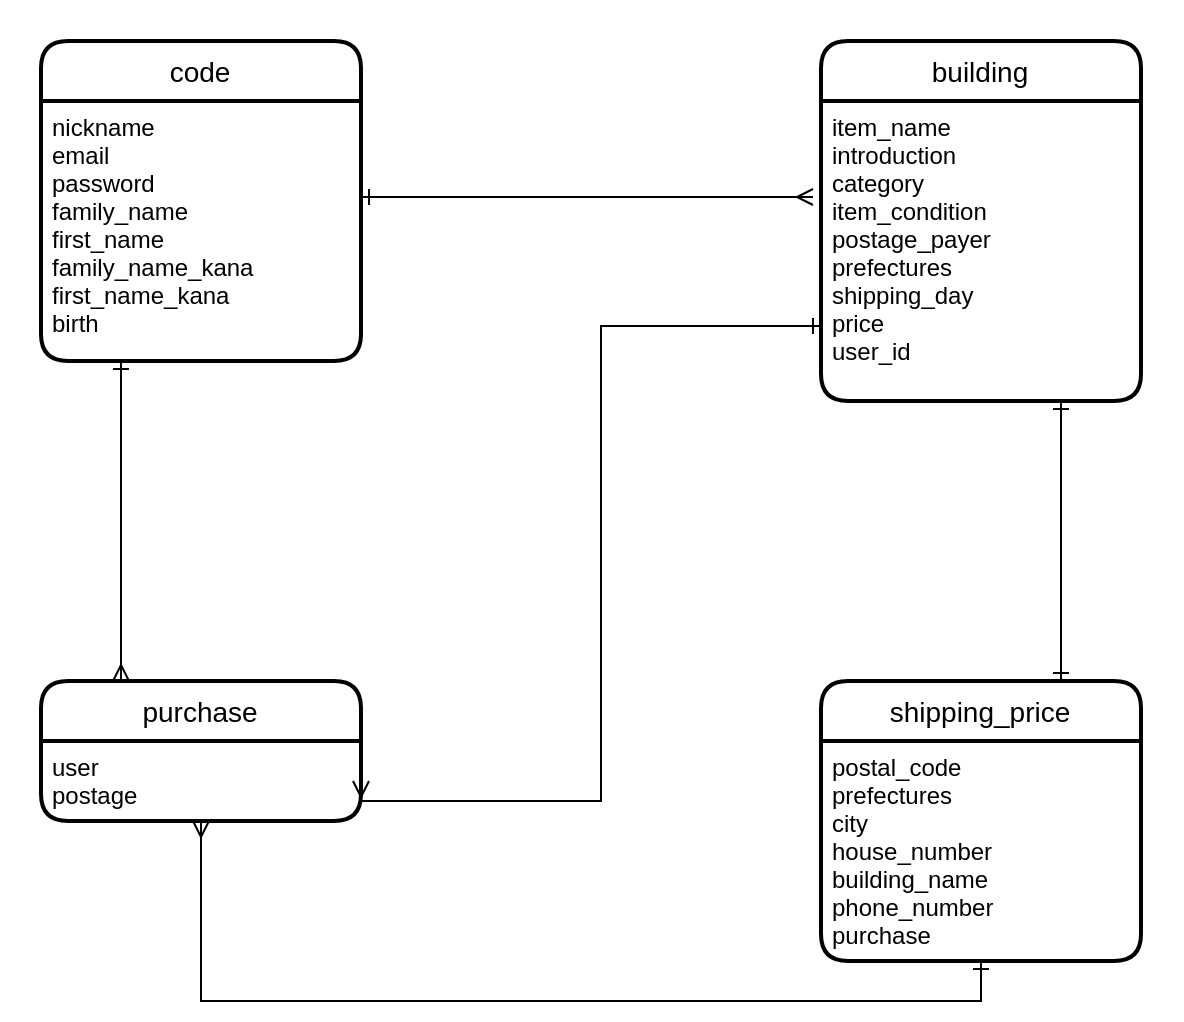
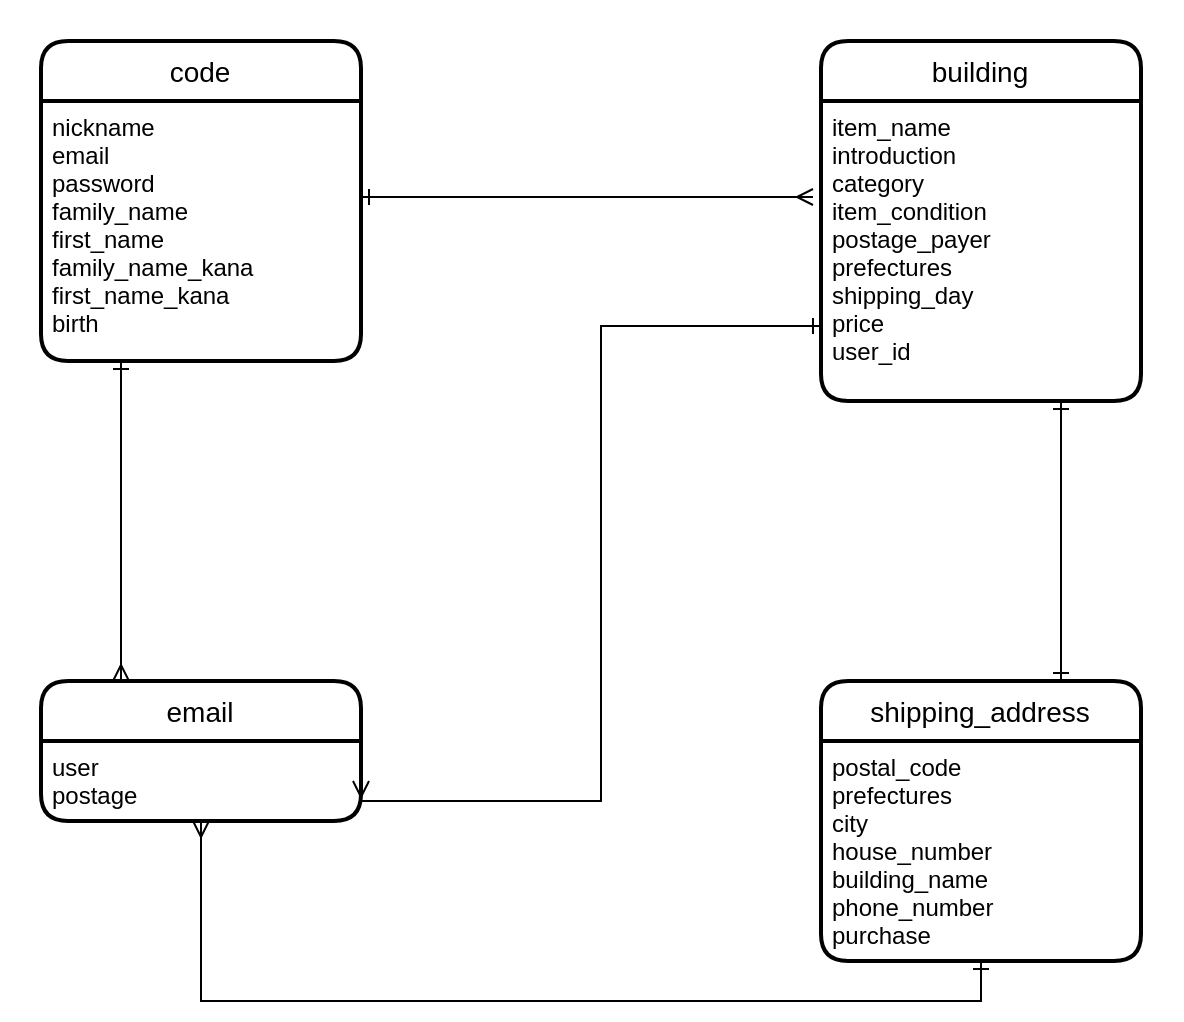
node "purchase": label "purchase" -> "email"
node "shipping_price": label "shipping_price" -> "shipping_address"
